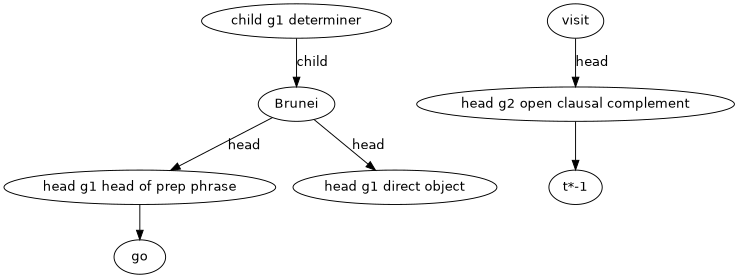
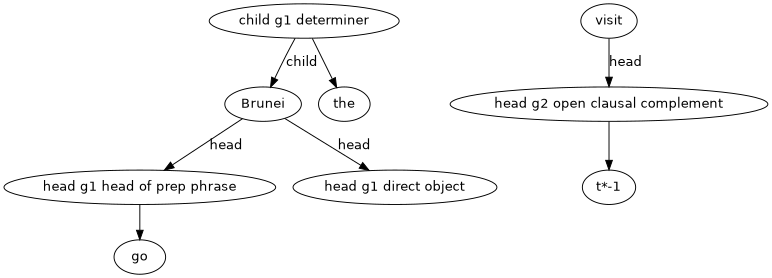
node "the": added
